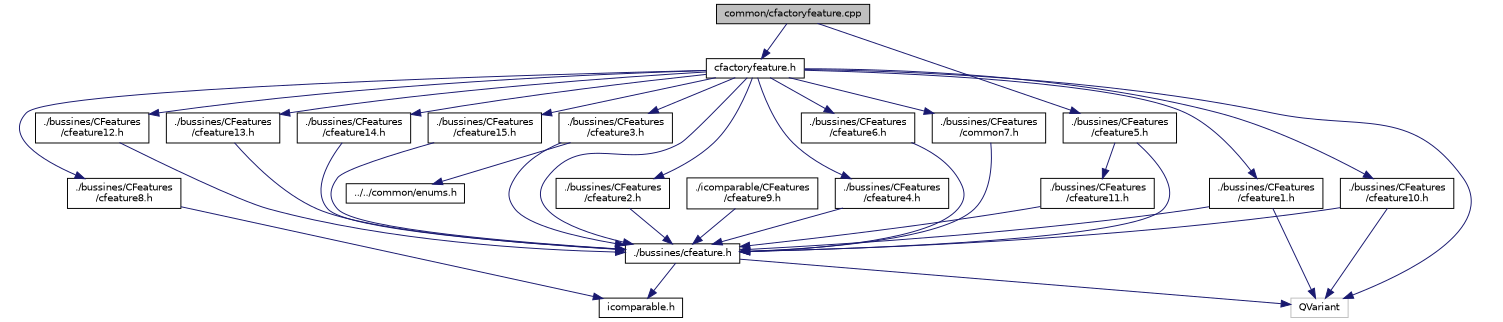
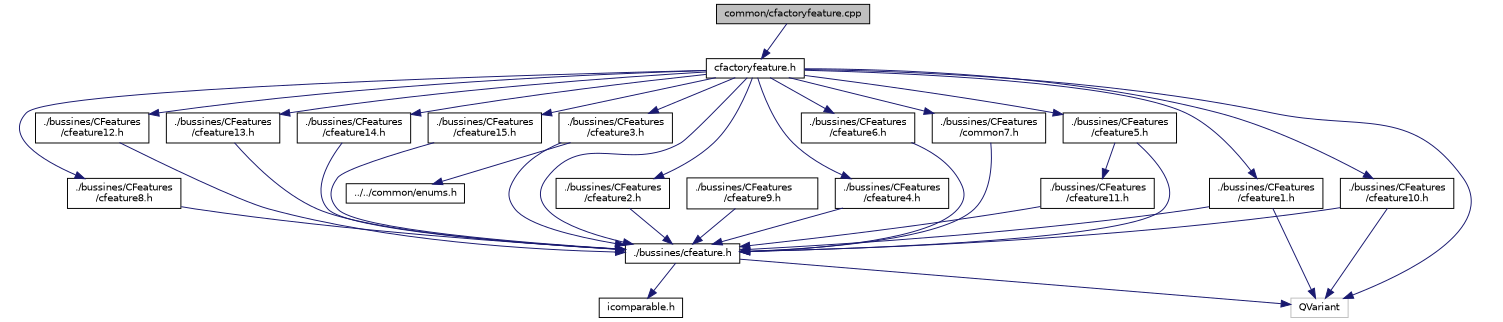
edge "common/cfactoryfeature.cpp" -> "./bussines/CFeatures /cfeature5.h": now "cfactoryfeature.h" -> "./bussines/CFeatures /cfeature5.h"
node "./icomparable/CFeatures /cfeature9.h": label "./icomparable/CFeatures /cfeature9.h" -> "./bussines/CFeatures /cfeature9.h"
edge "./bussines/CFeatures /cfeature8.h" -> "icomparable.h": now "./bussines/CFeatures /cfeature8.h" -> "./bussines/cfeature.h"
